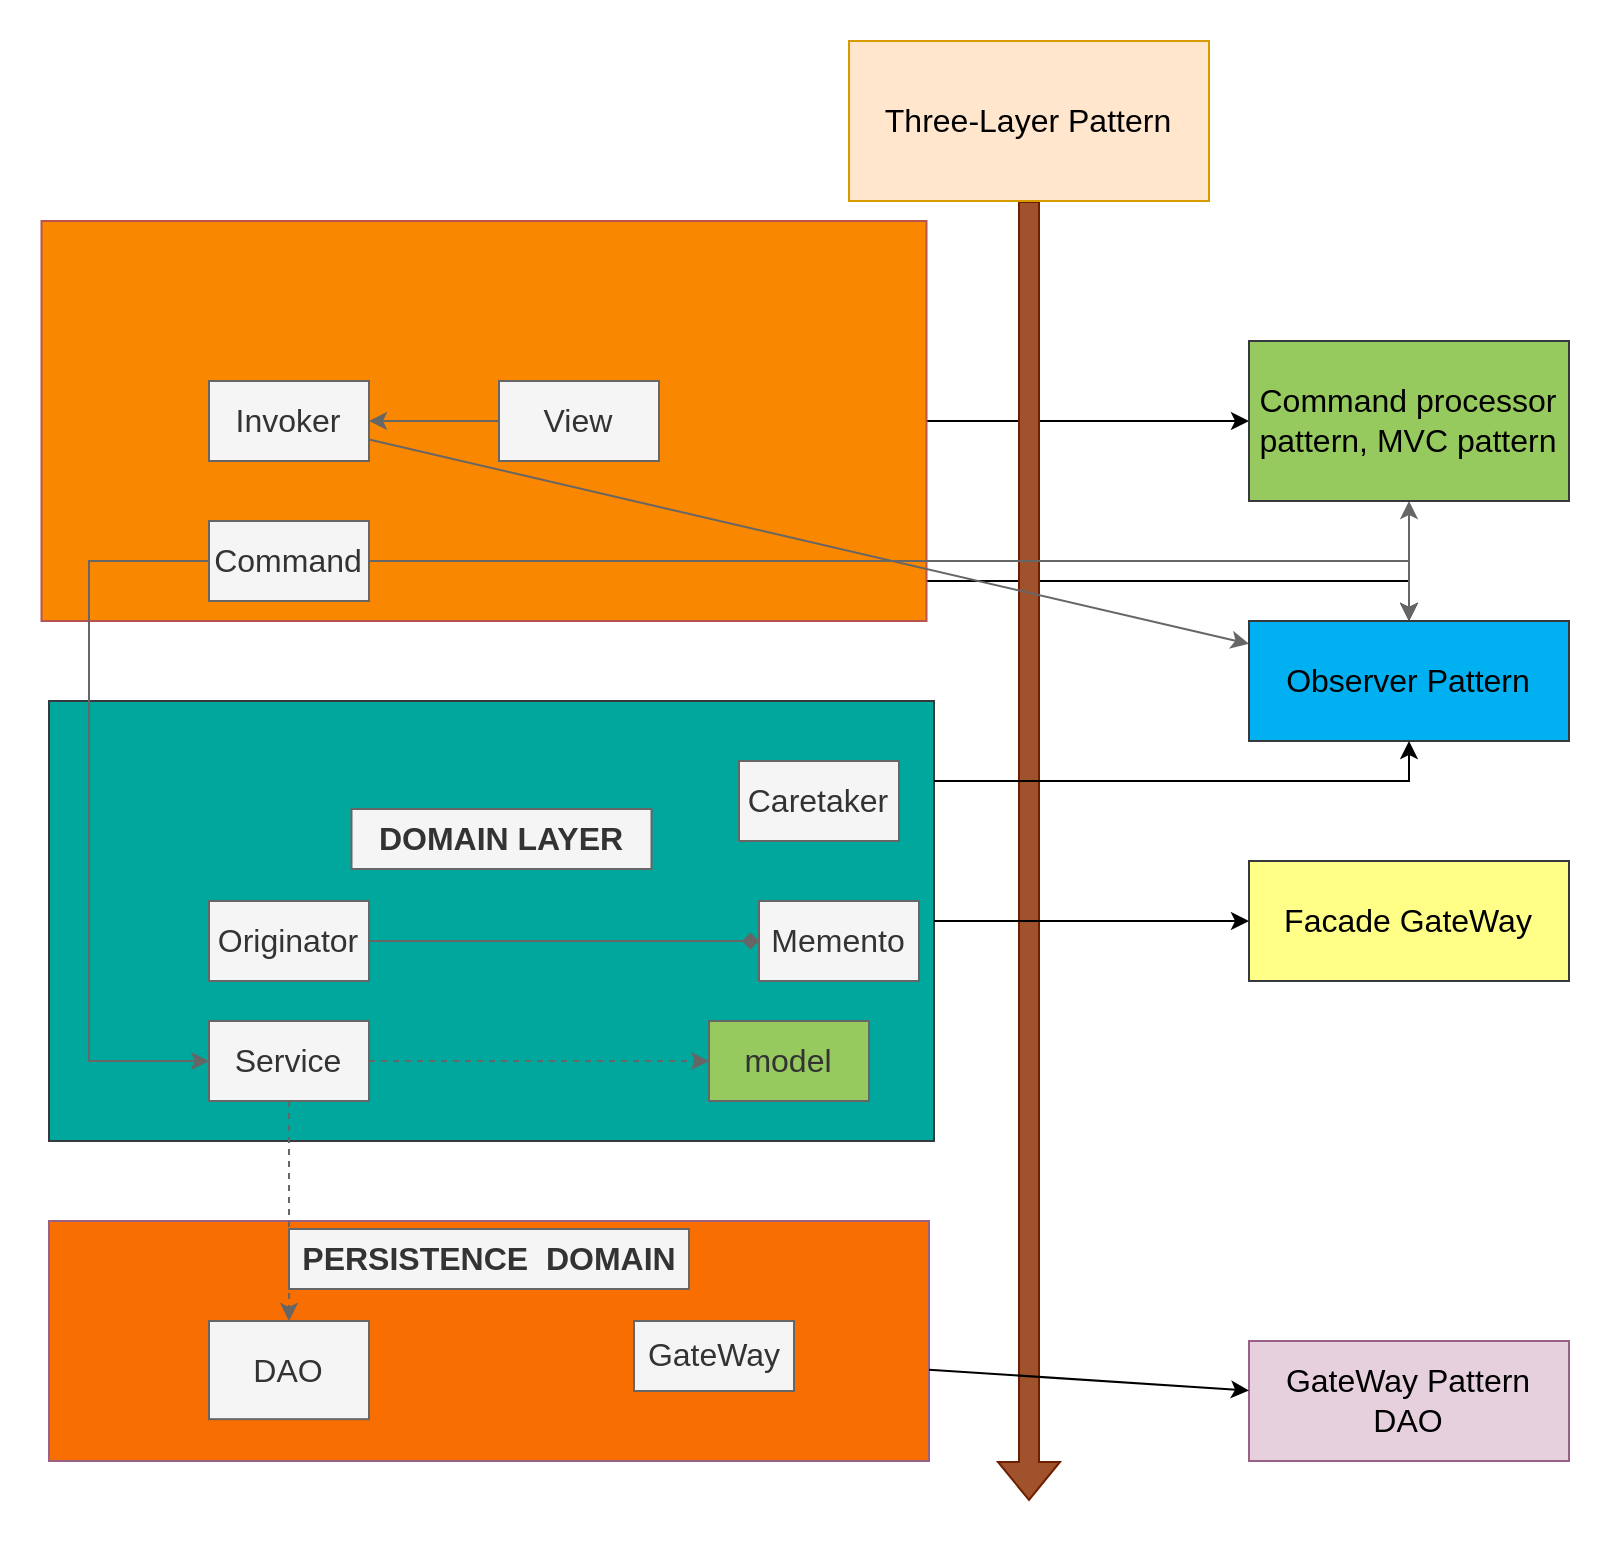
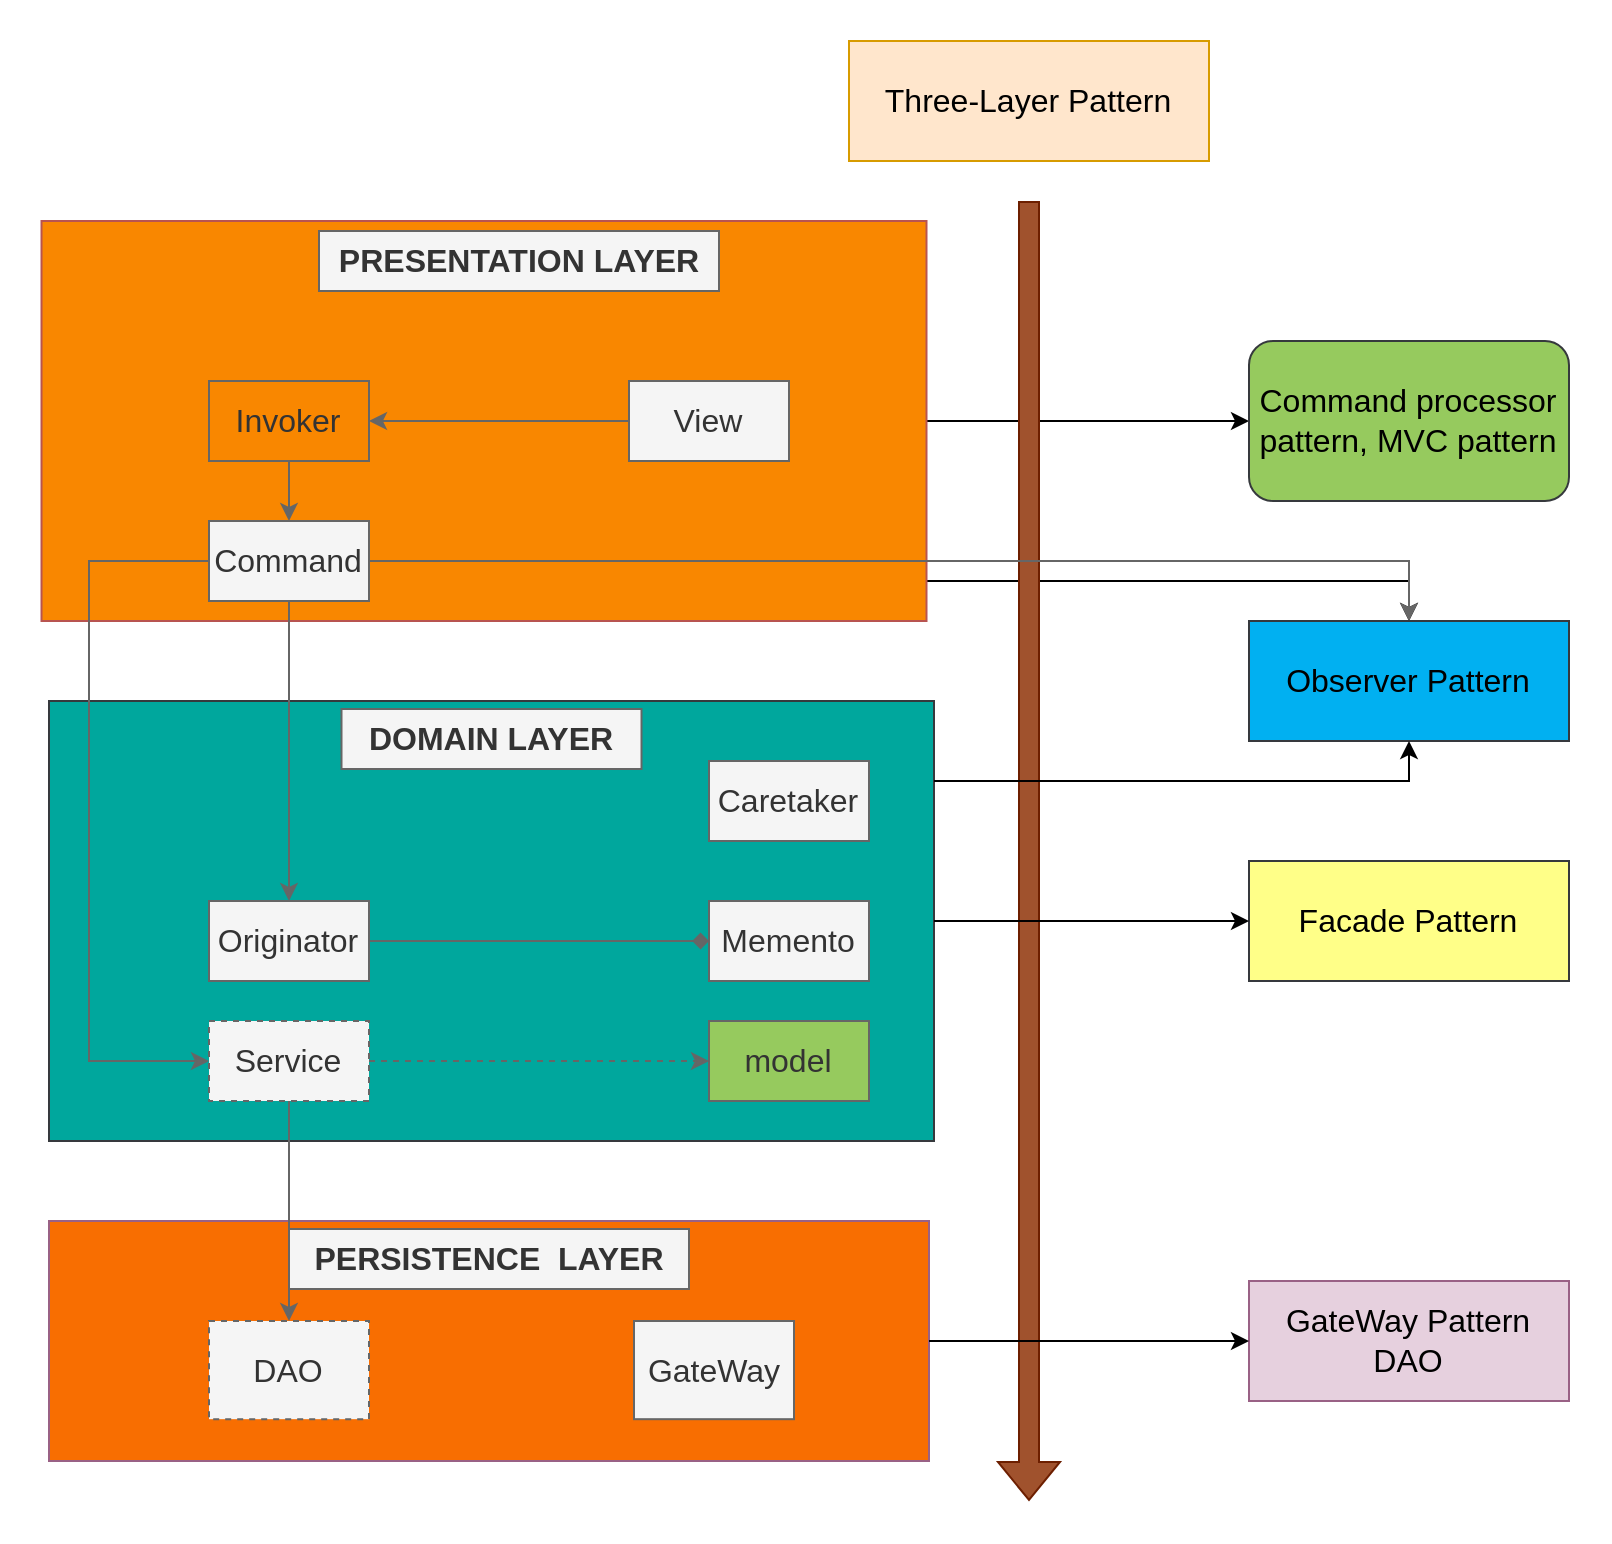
node "Three-Layer Pattern": size 360x160 -> 360x120
node "PRESENTATION LAYER": added
node "Invoker": fillcolor #f5f5f5 -> #f98700
node "View": moved (579, 421) -> (709, 421)
node "Command processor pattern, MVC pattern": shape rectangle -> rounded rectangle
edge "Invoker" -> "Observer Pattern": now "Invoker" -> "Command"
edge "Command" -> "Command processor pattern, MVC pattern": now "Command" -> "Originator"
node "Caretaker": moved (819, 801) -> (789, 801)
node "DOMAIN LAYER": moved (502, 839) -> (492, 739)
node "Facade GateWay": label "Facade GateWay" -> "Facade Pattern"
node "Memento": moved (839, 941) -> (789, 941)
node "Service": style solid -> dashed
edge "Service" -> "DAO": style dashed -> solid
node "PERSISTENCE DOMAIN": label "PERSISTENCE DOMAIN" -> "PERSISTENCE LAYER"
node "GateWay": size 160x70 -> 160x98
node "DAO": style solid -> dashed
node "GateWay PatternDAO": moved (1409, 1401) -> (1409, 1341)
